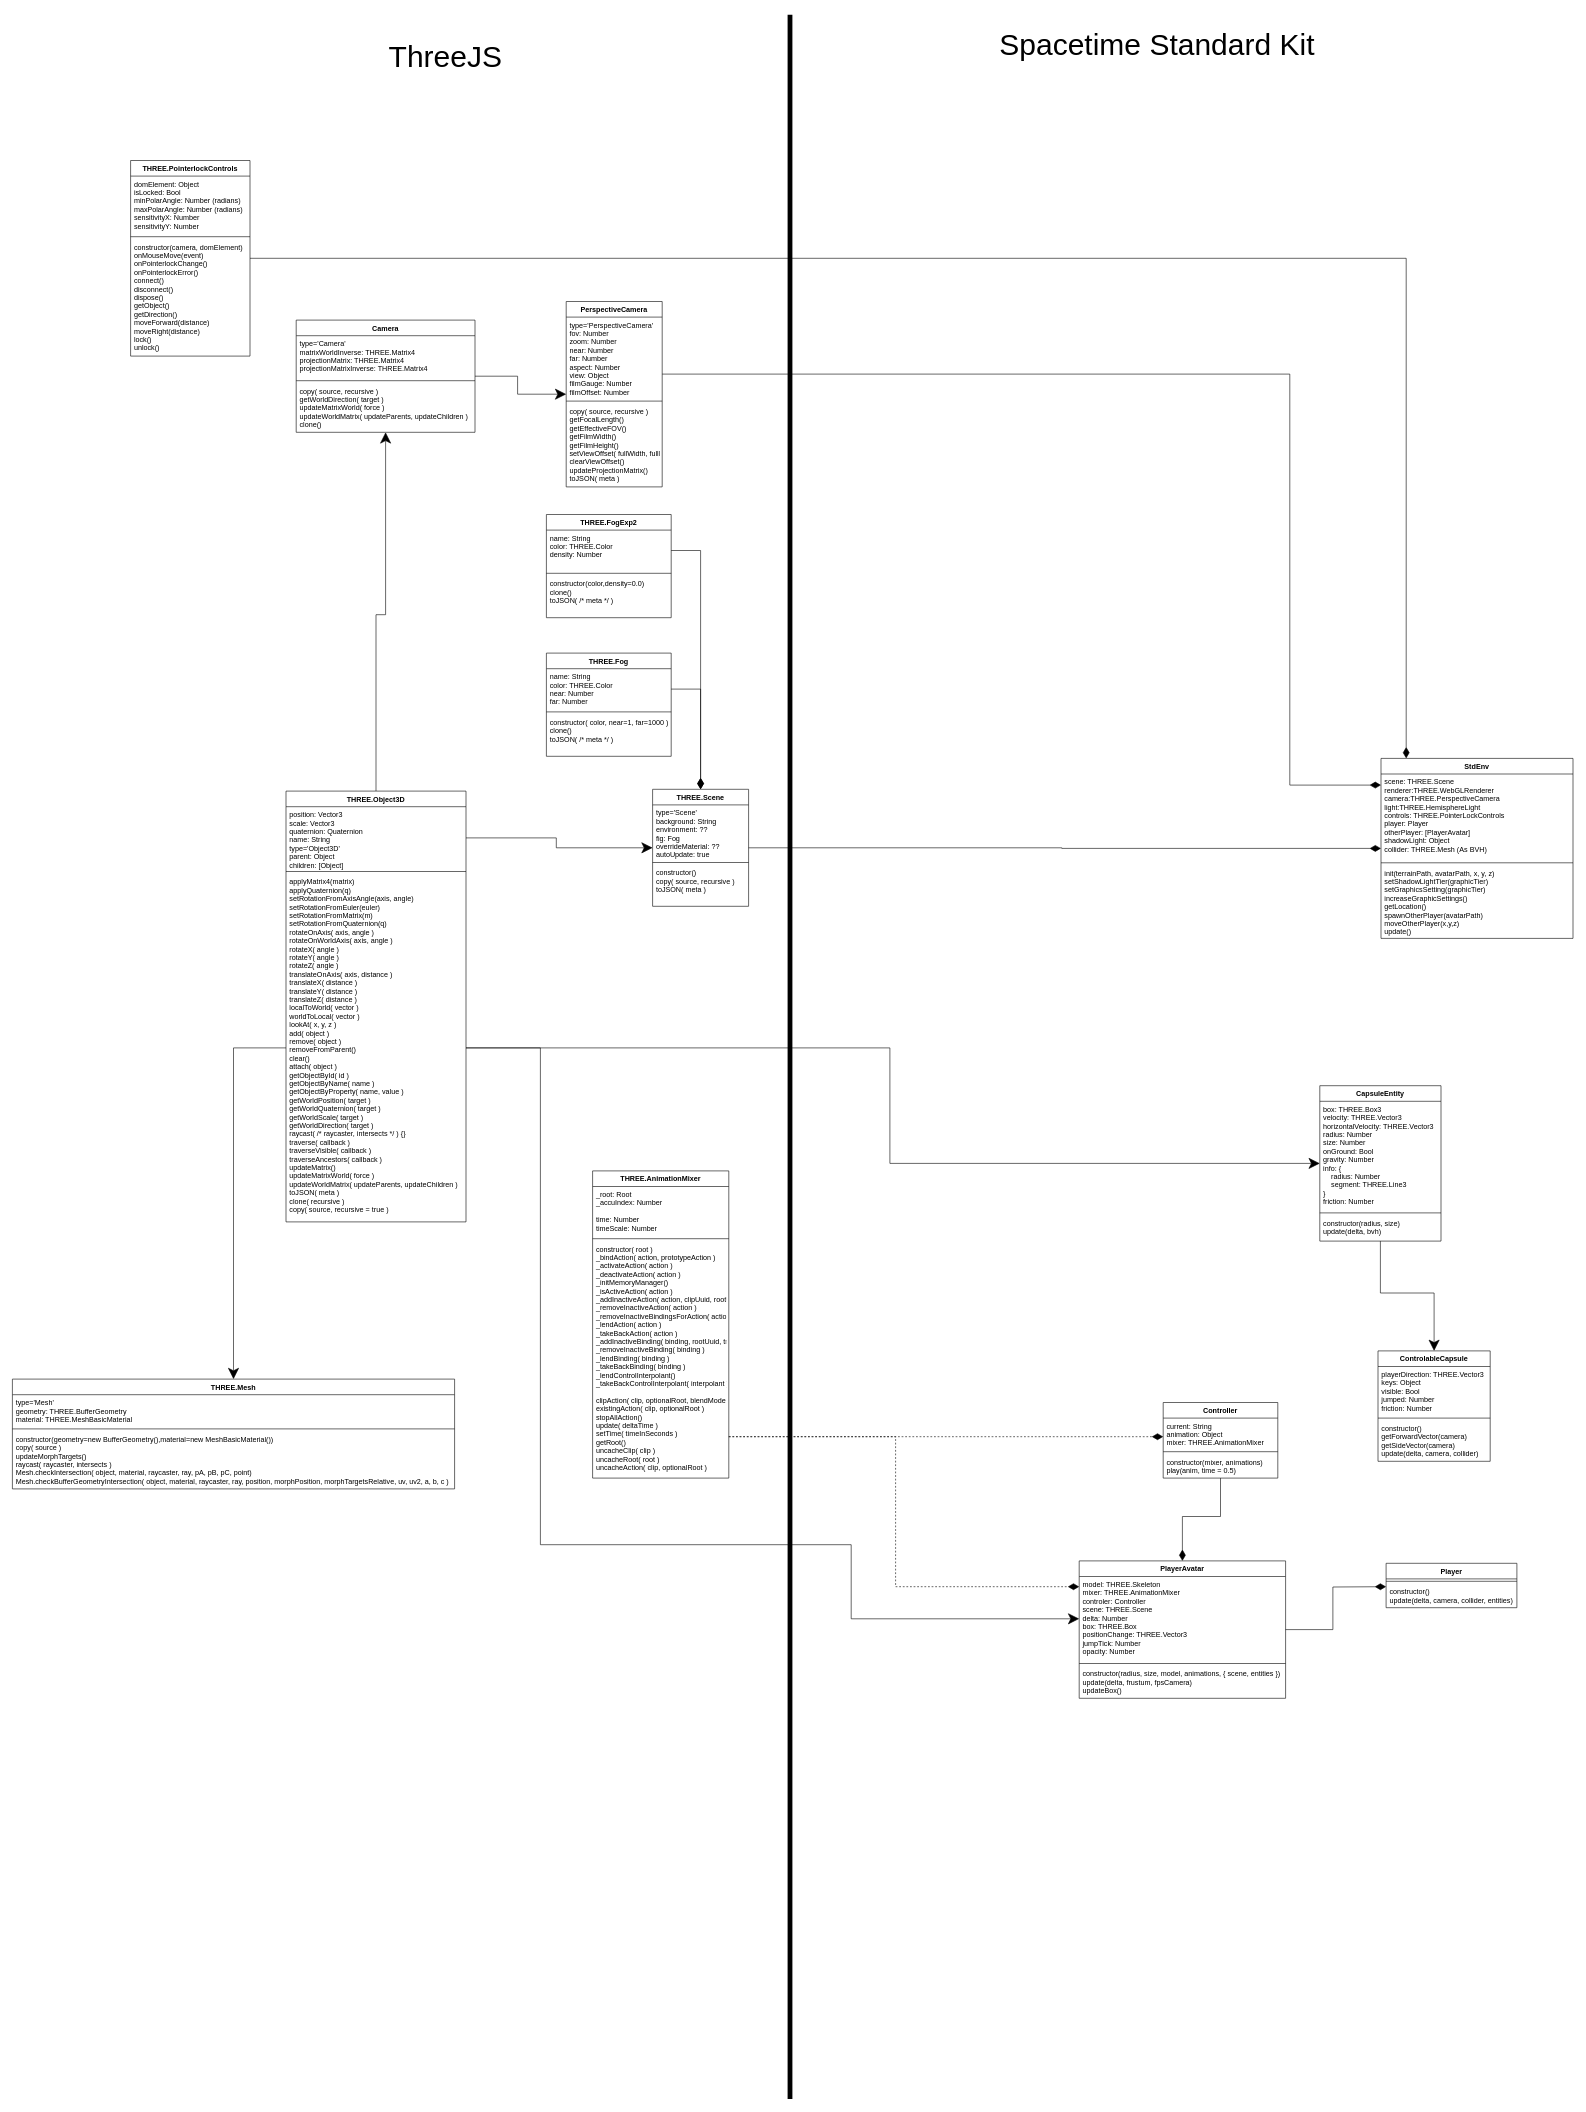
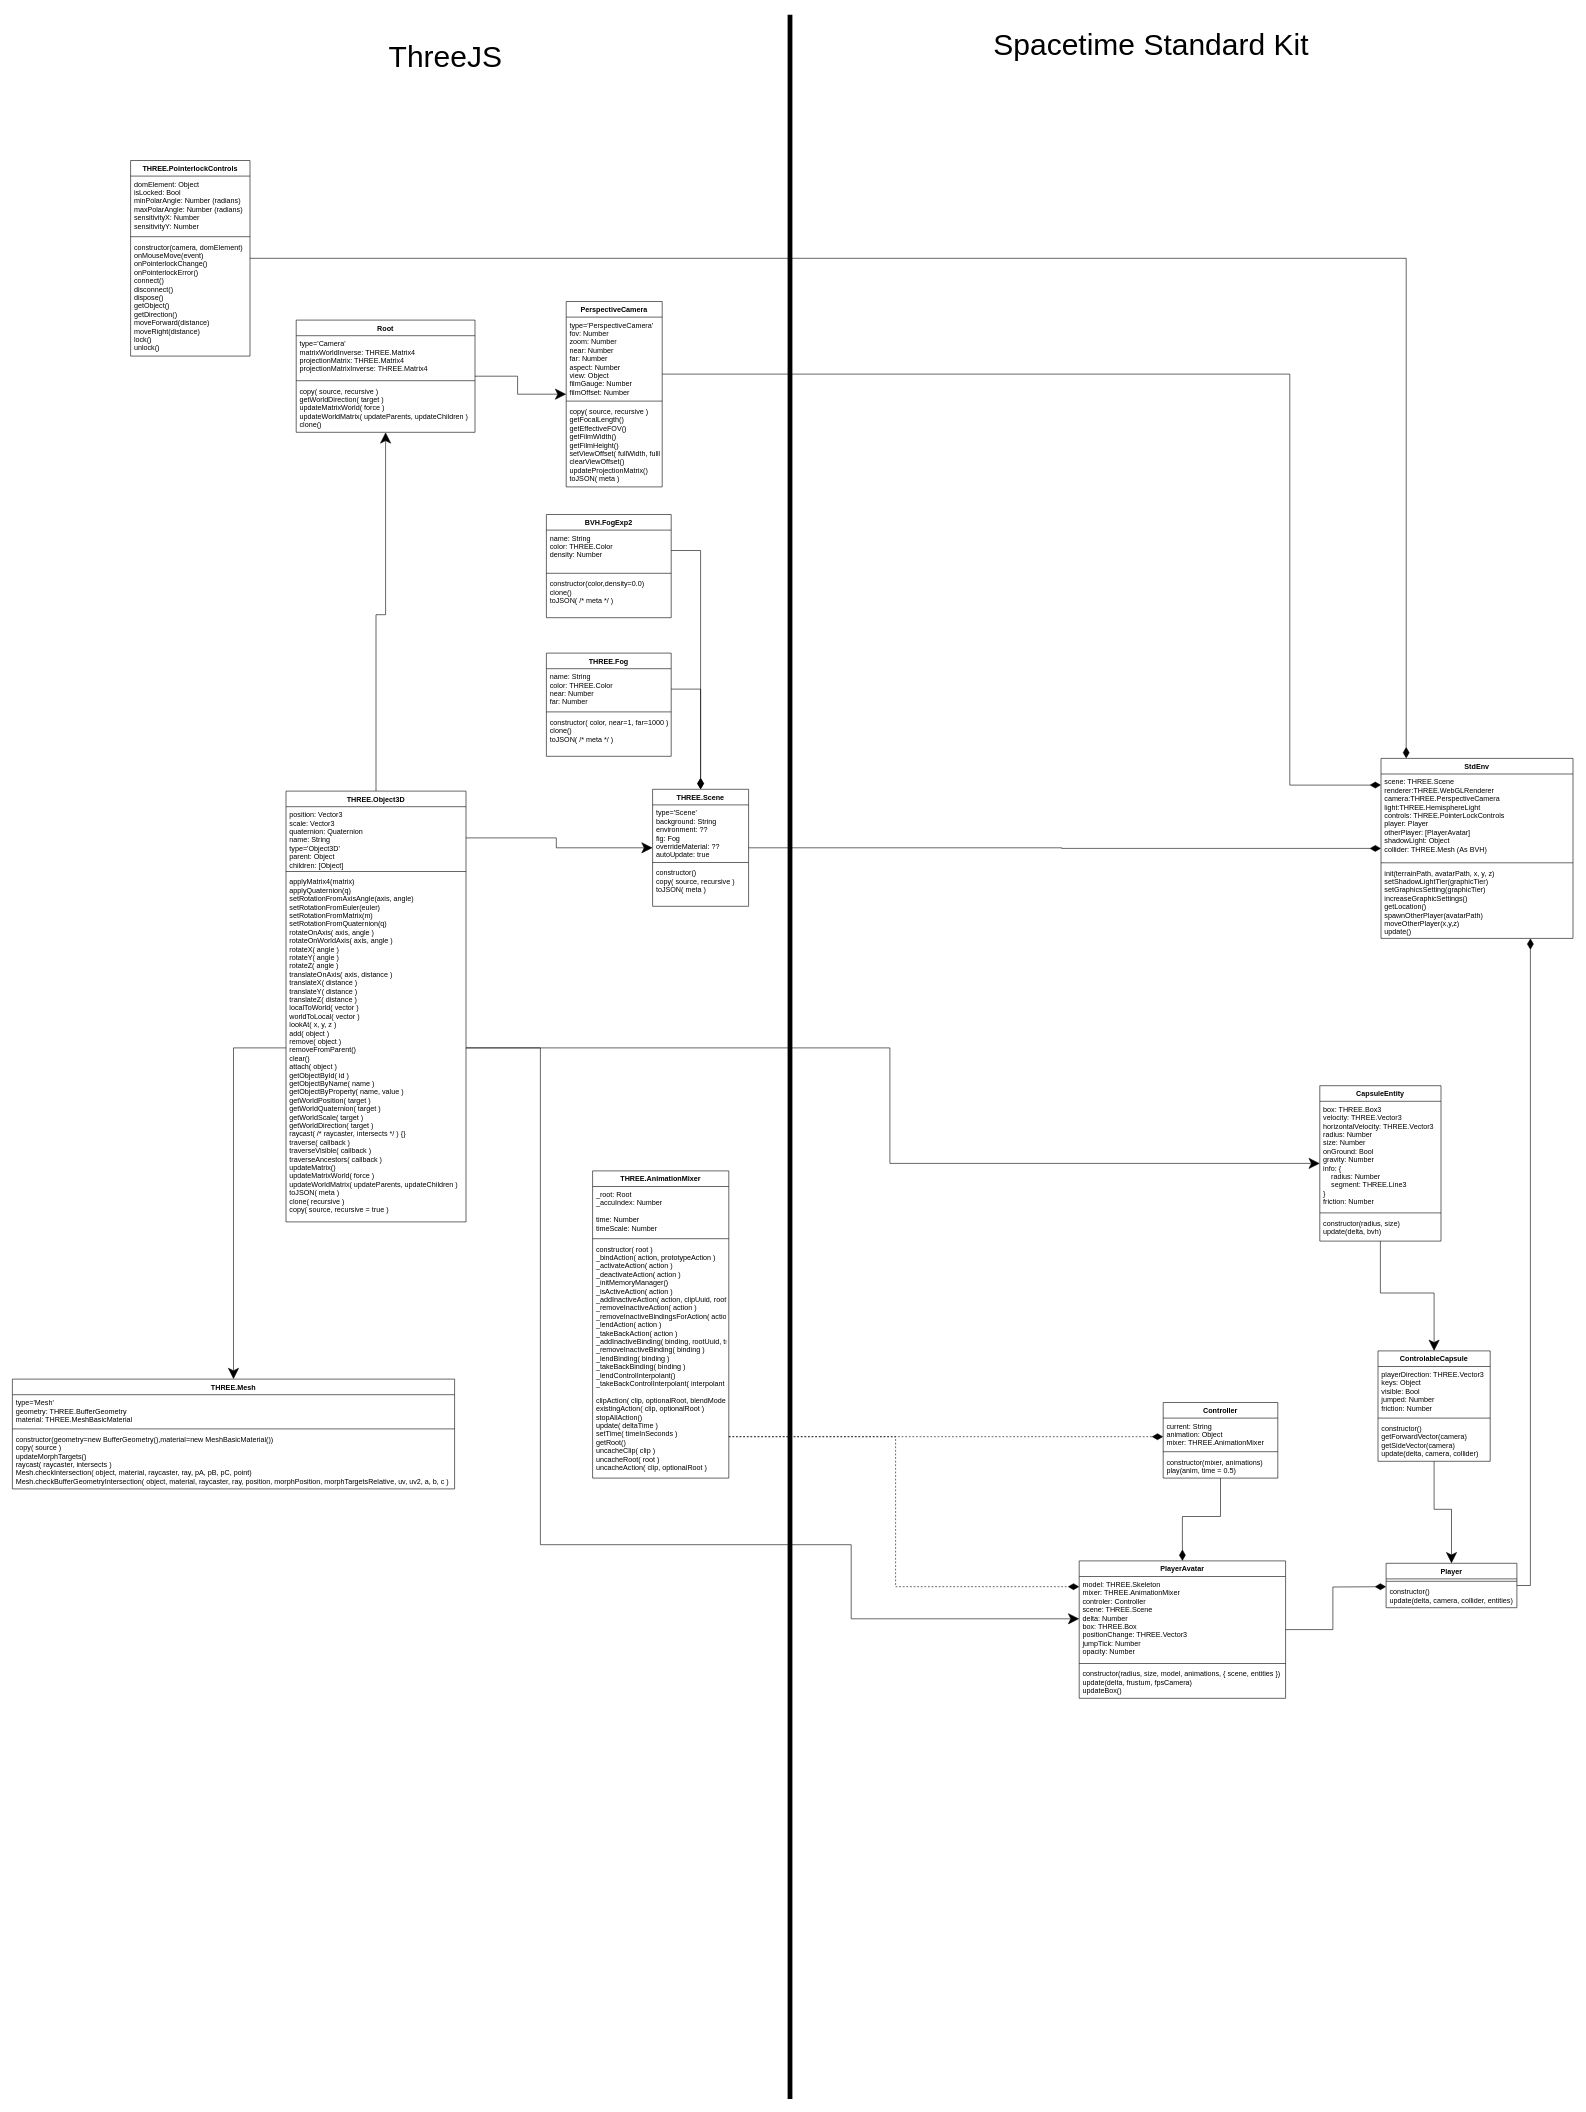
node "Spacetime Standard Kit": moved (1157, 45) -> (1151, 45)
node "Camera": label "Camera" -> "Root"
node "THREE.FogExp2": label "THREE.FogExp2" -> "BVH.FogExp2"
edge "Player" -> "StdEnv": added
edge "ControlableCapsule" -> "Player": added
